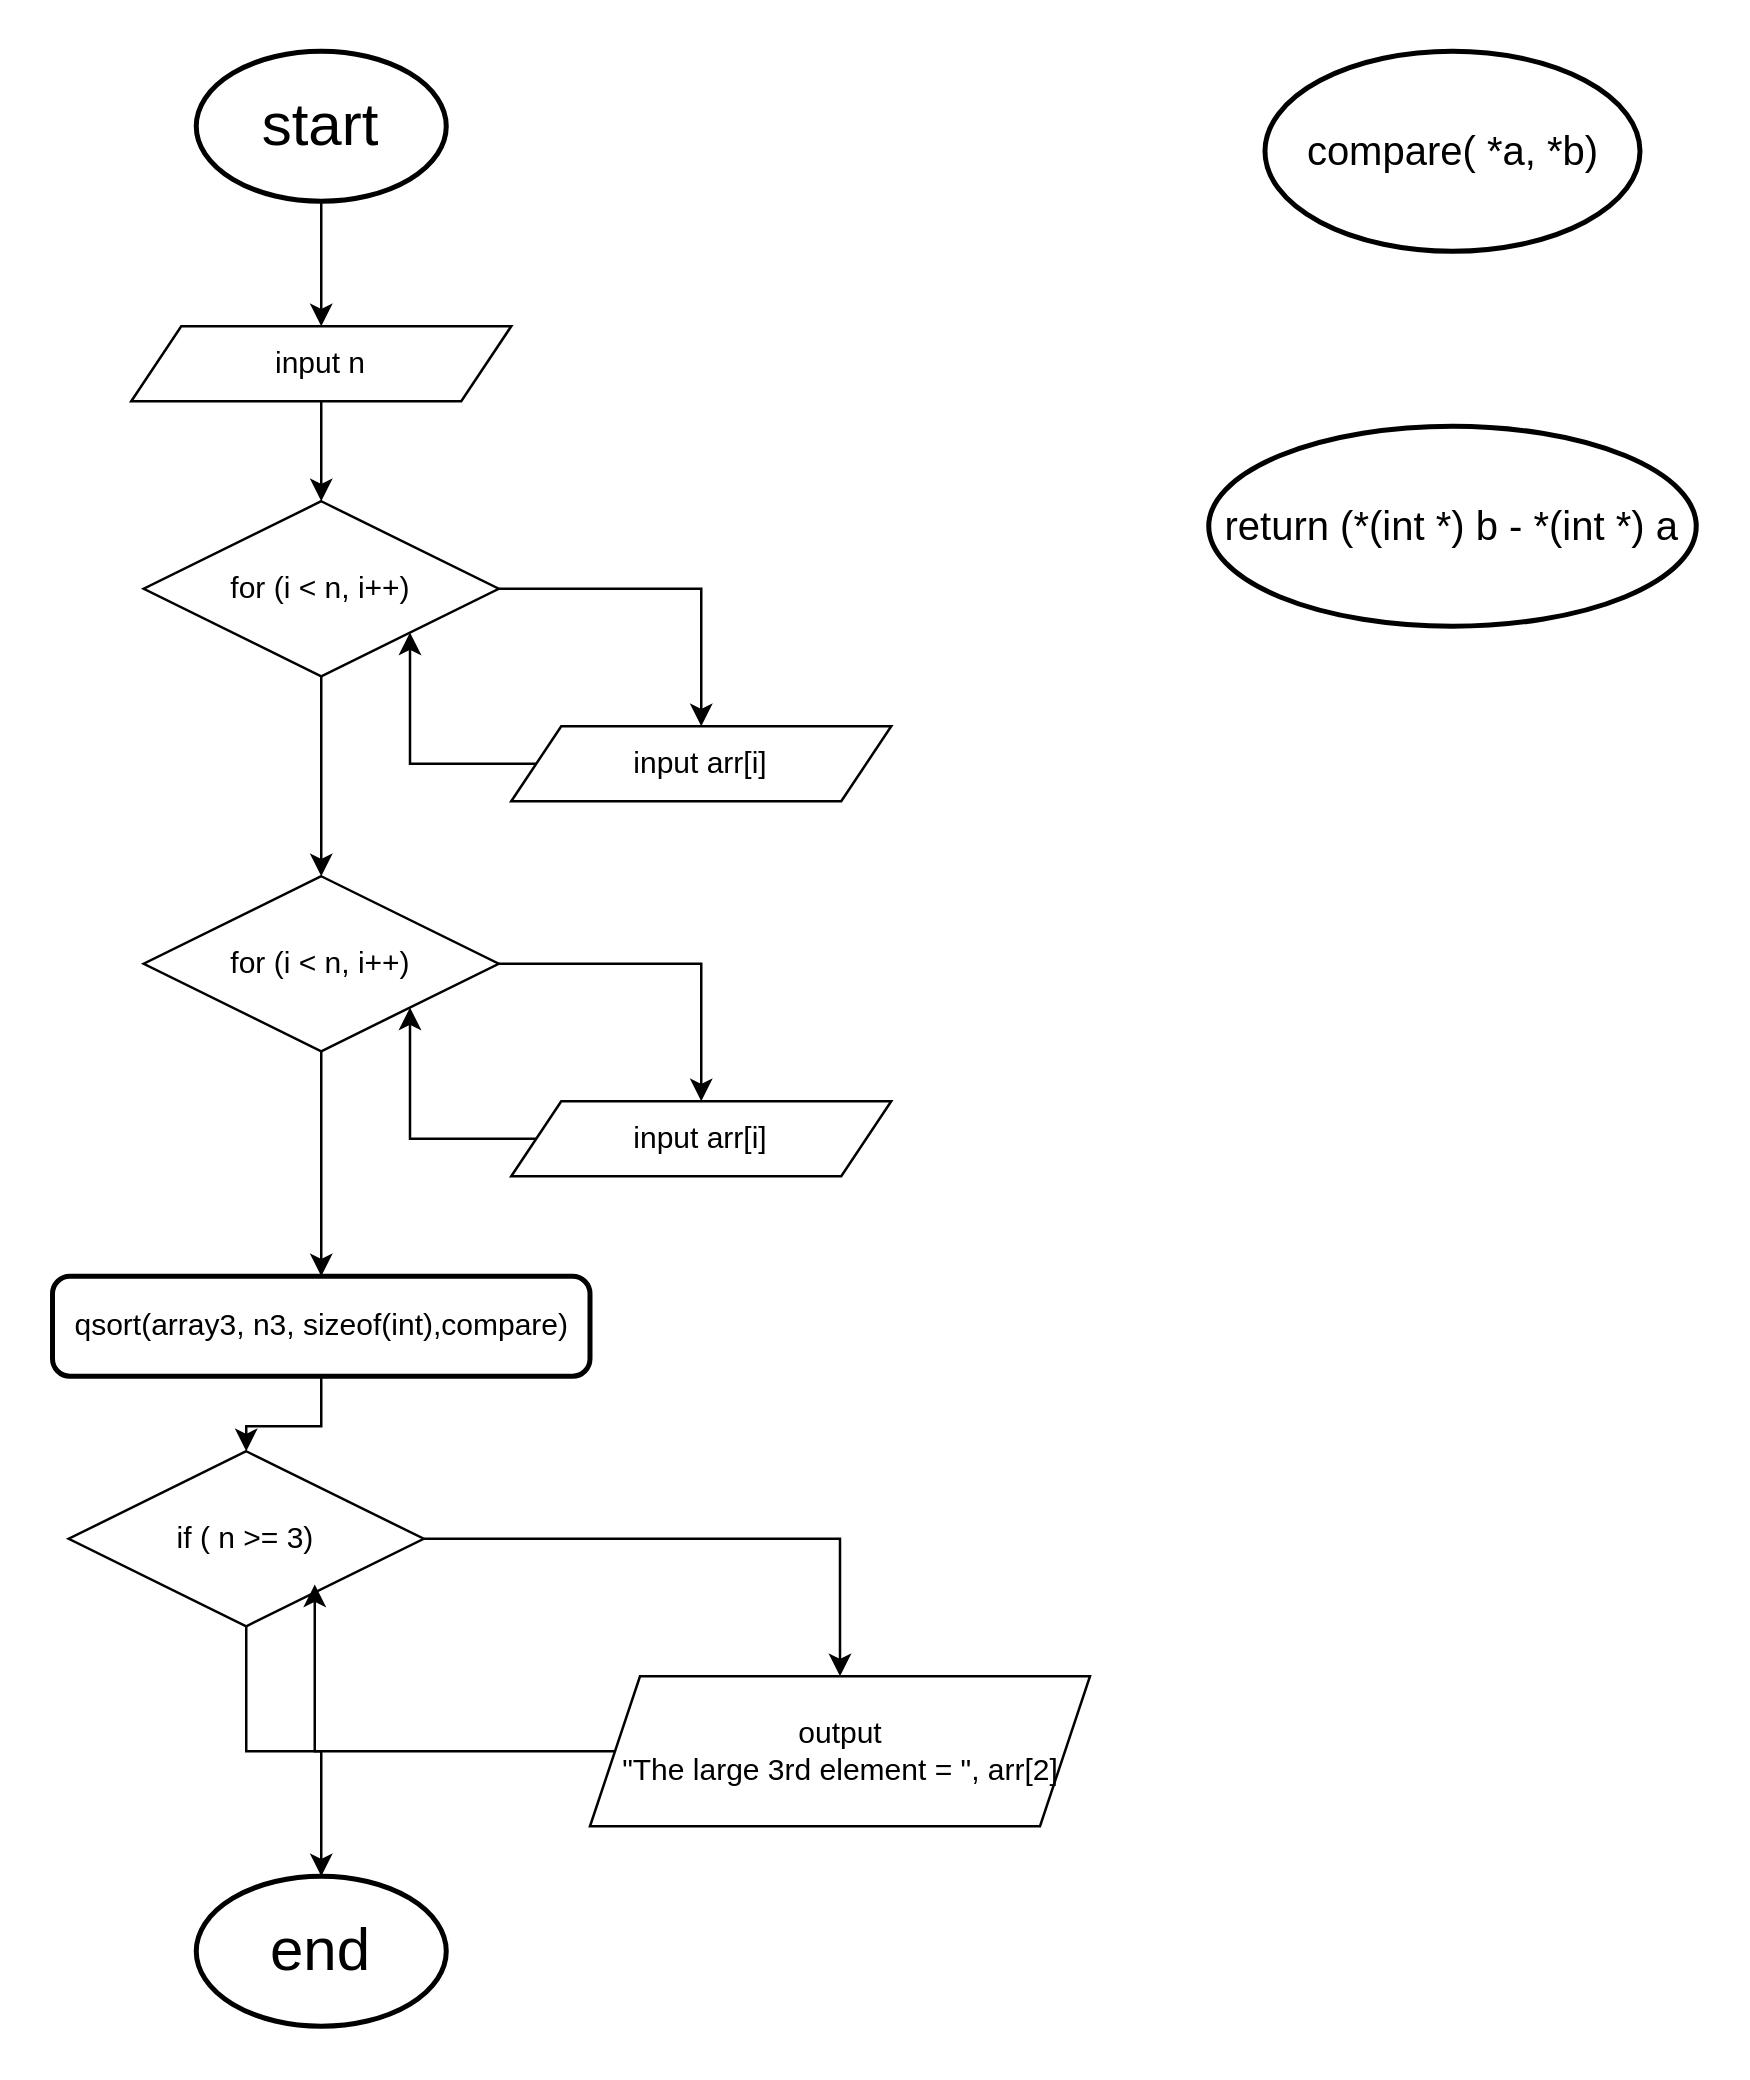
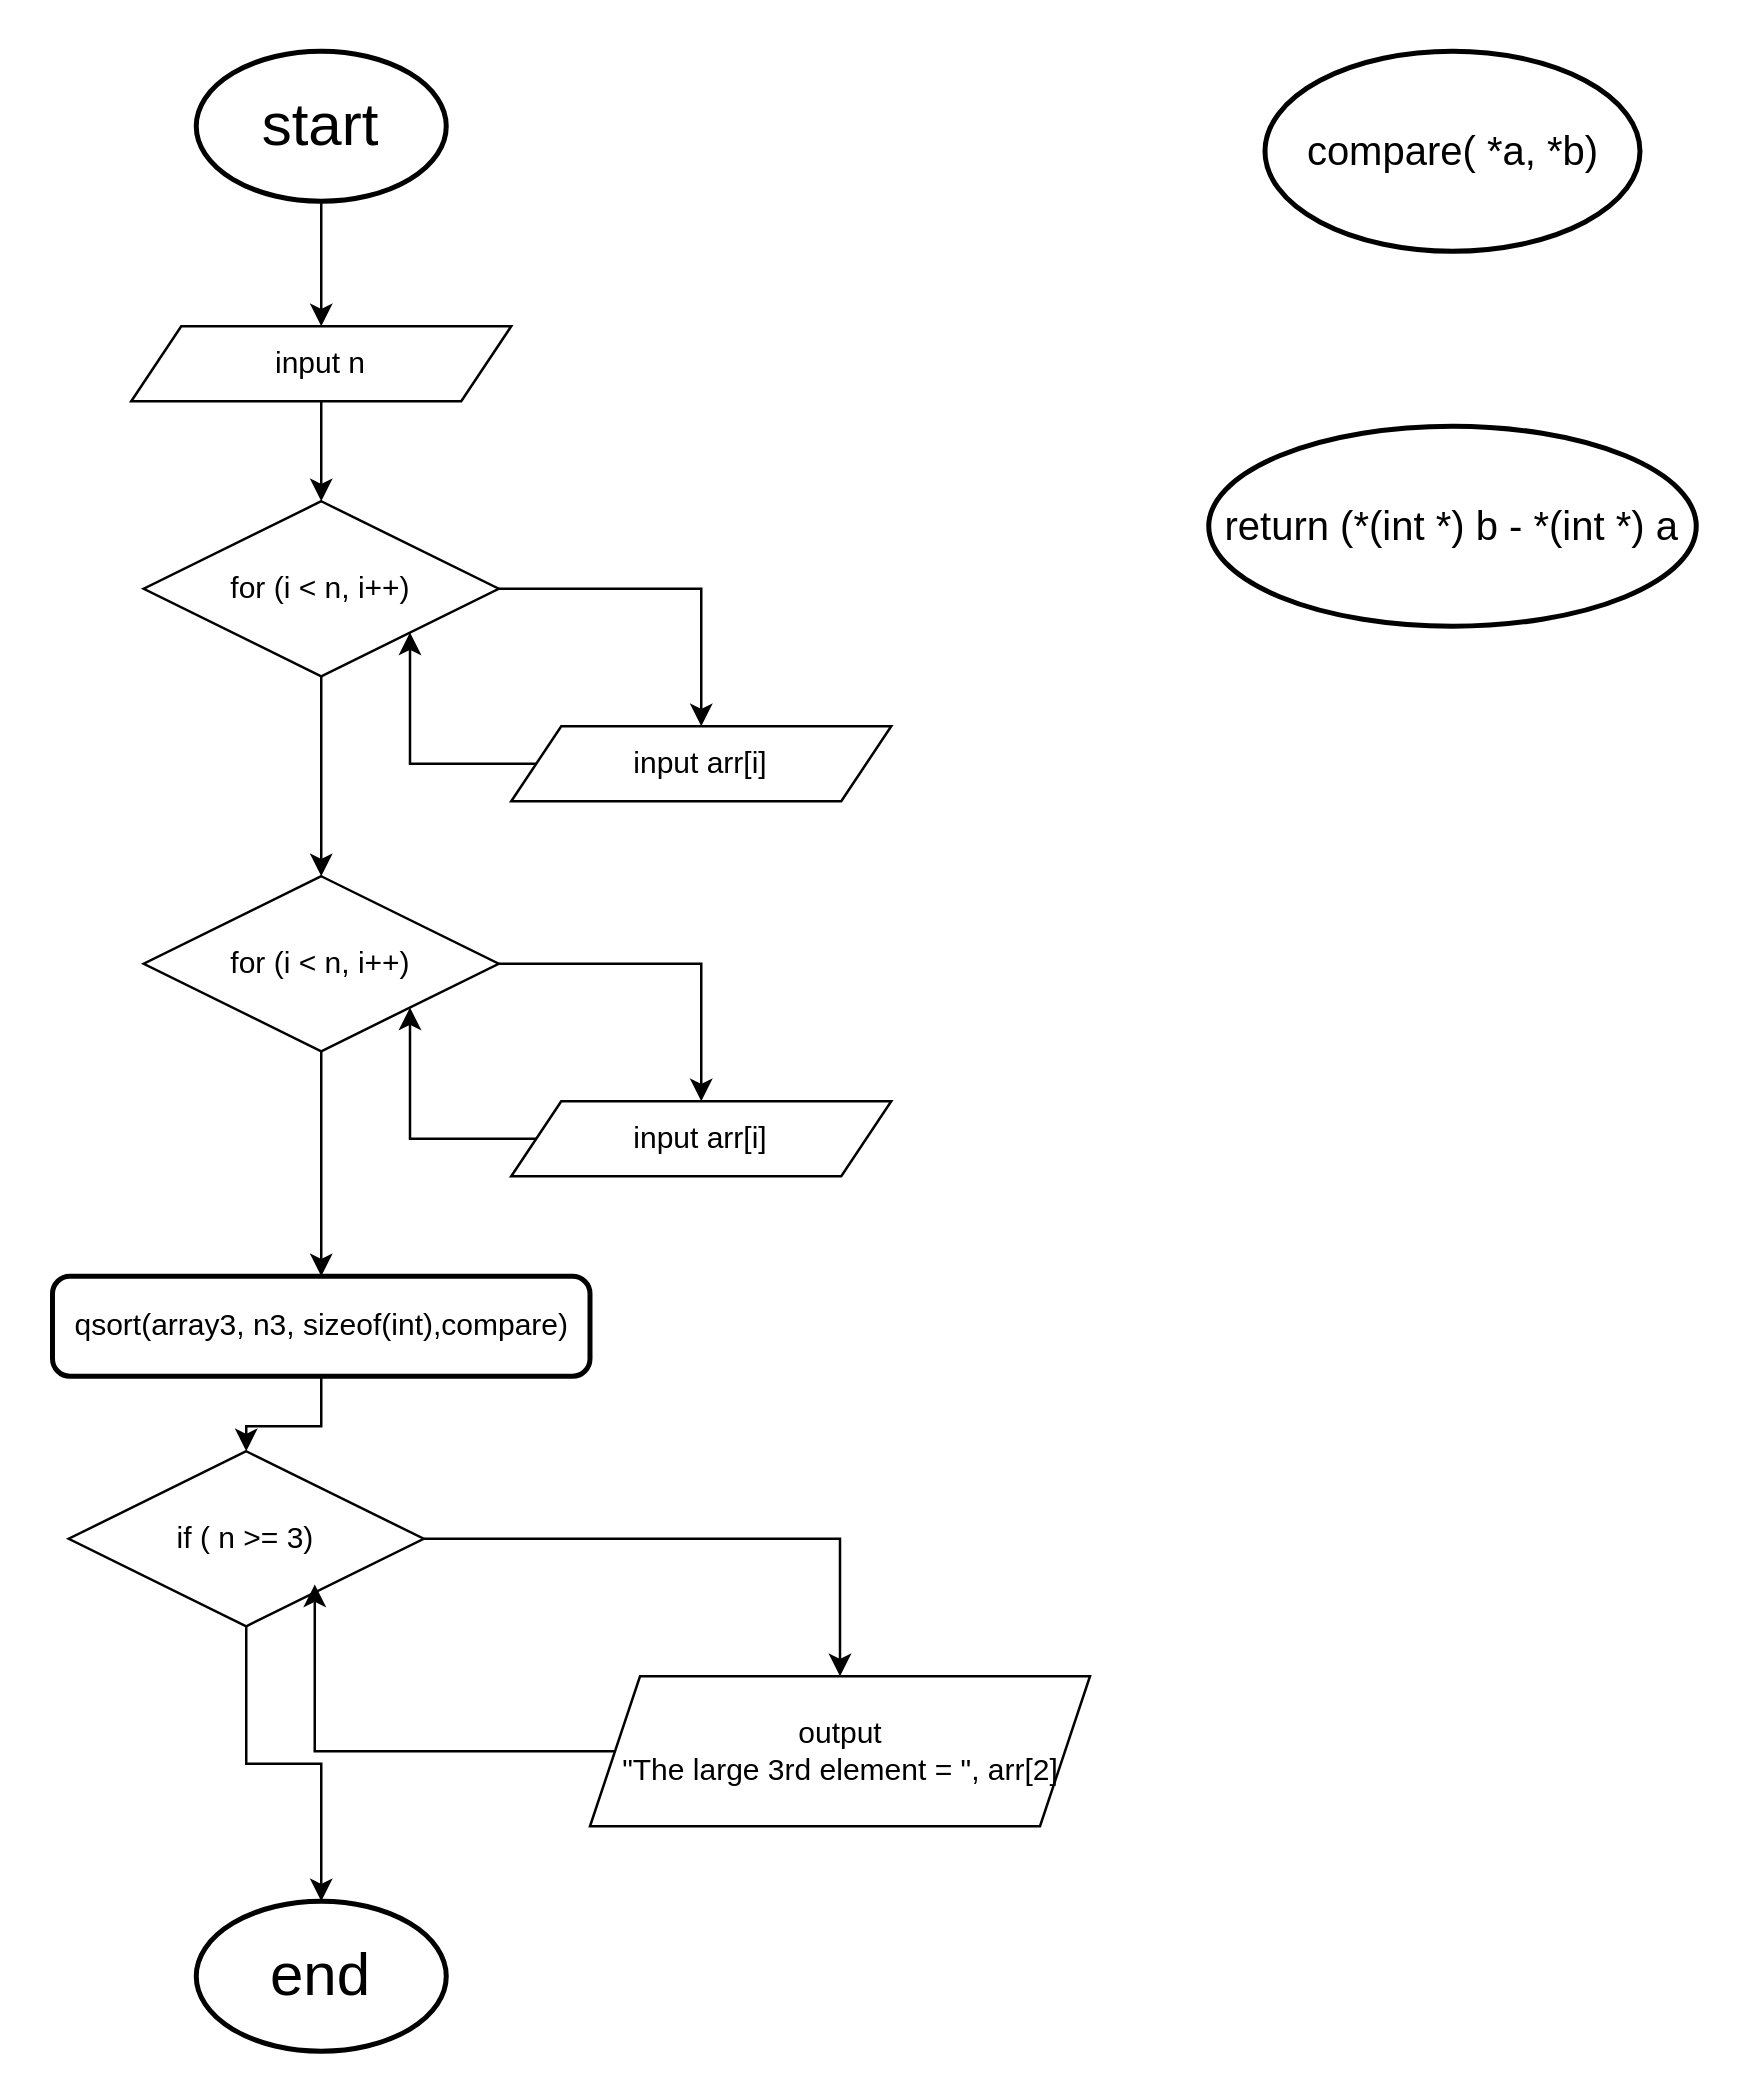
node "end": moved (321, 1951) -> (321, 1976)
